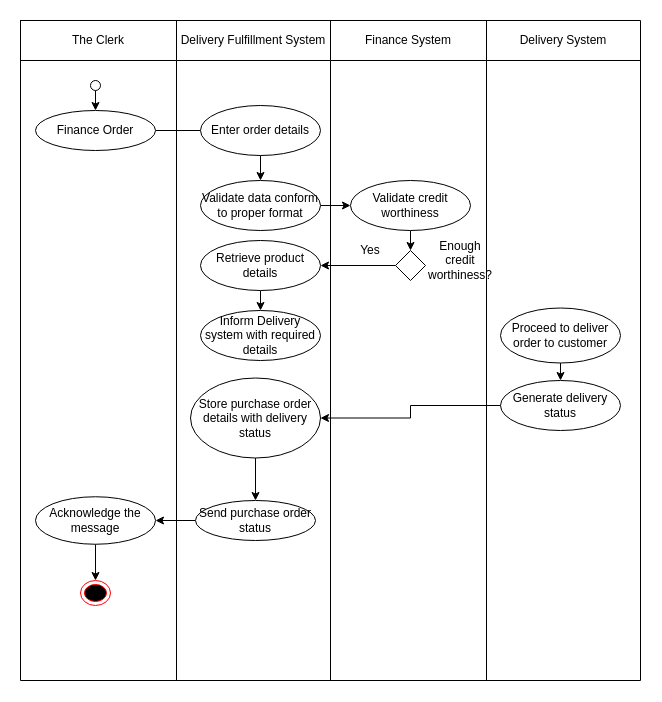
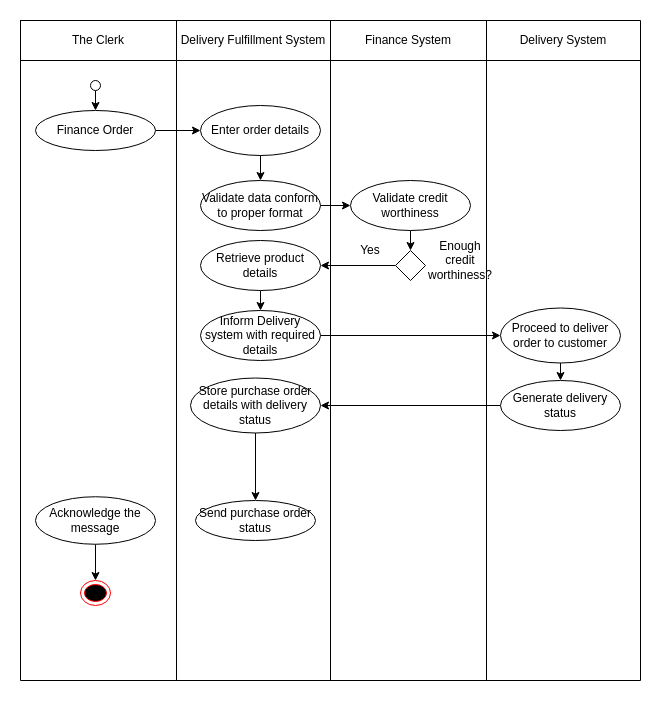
edge "Finance Order" -- "Enter order details": arrowhead none -> classic
edge "Inform Delivery system with required details" -> "Proceed to deliver order to customer": added
node "Store purchase order details with delivery status": size 130x80 -> 130x55
edge "Send purchase order status" -> "Acknowledge the message": removed
